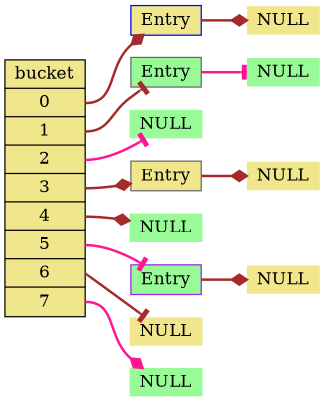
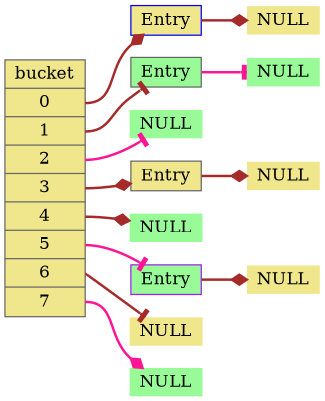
node "bucket": color black -> gray40
